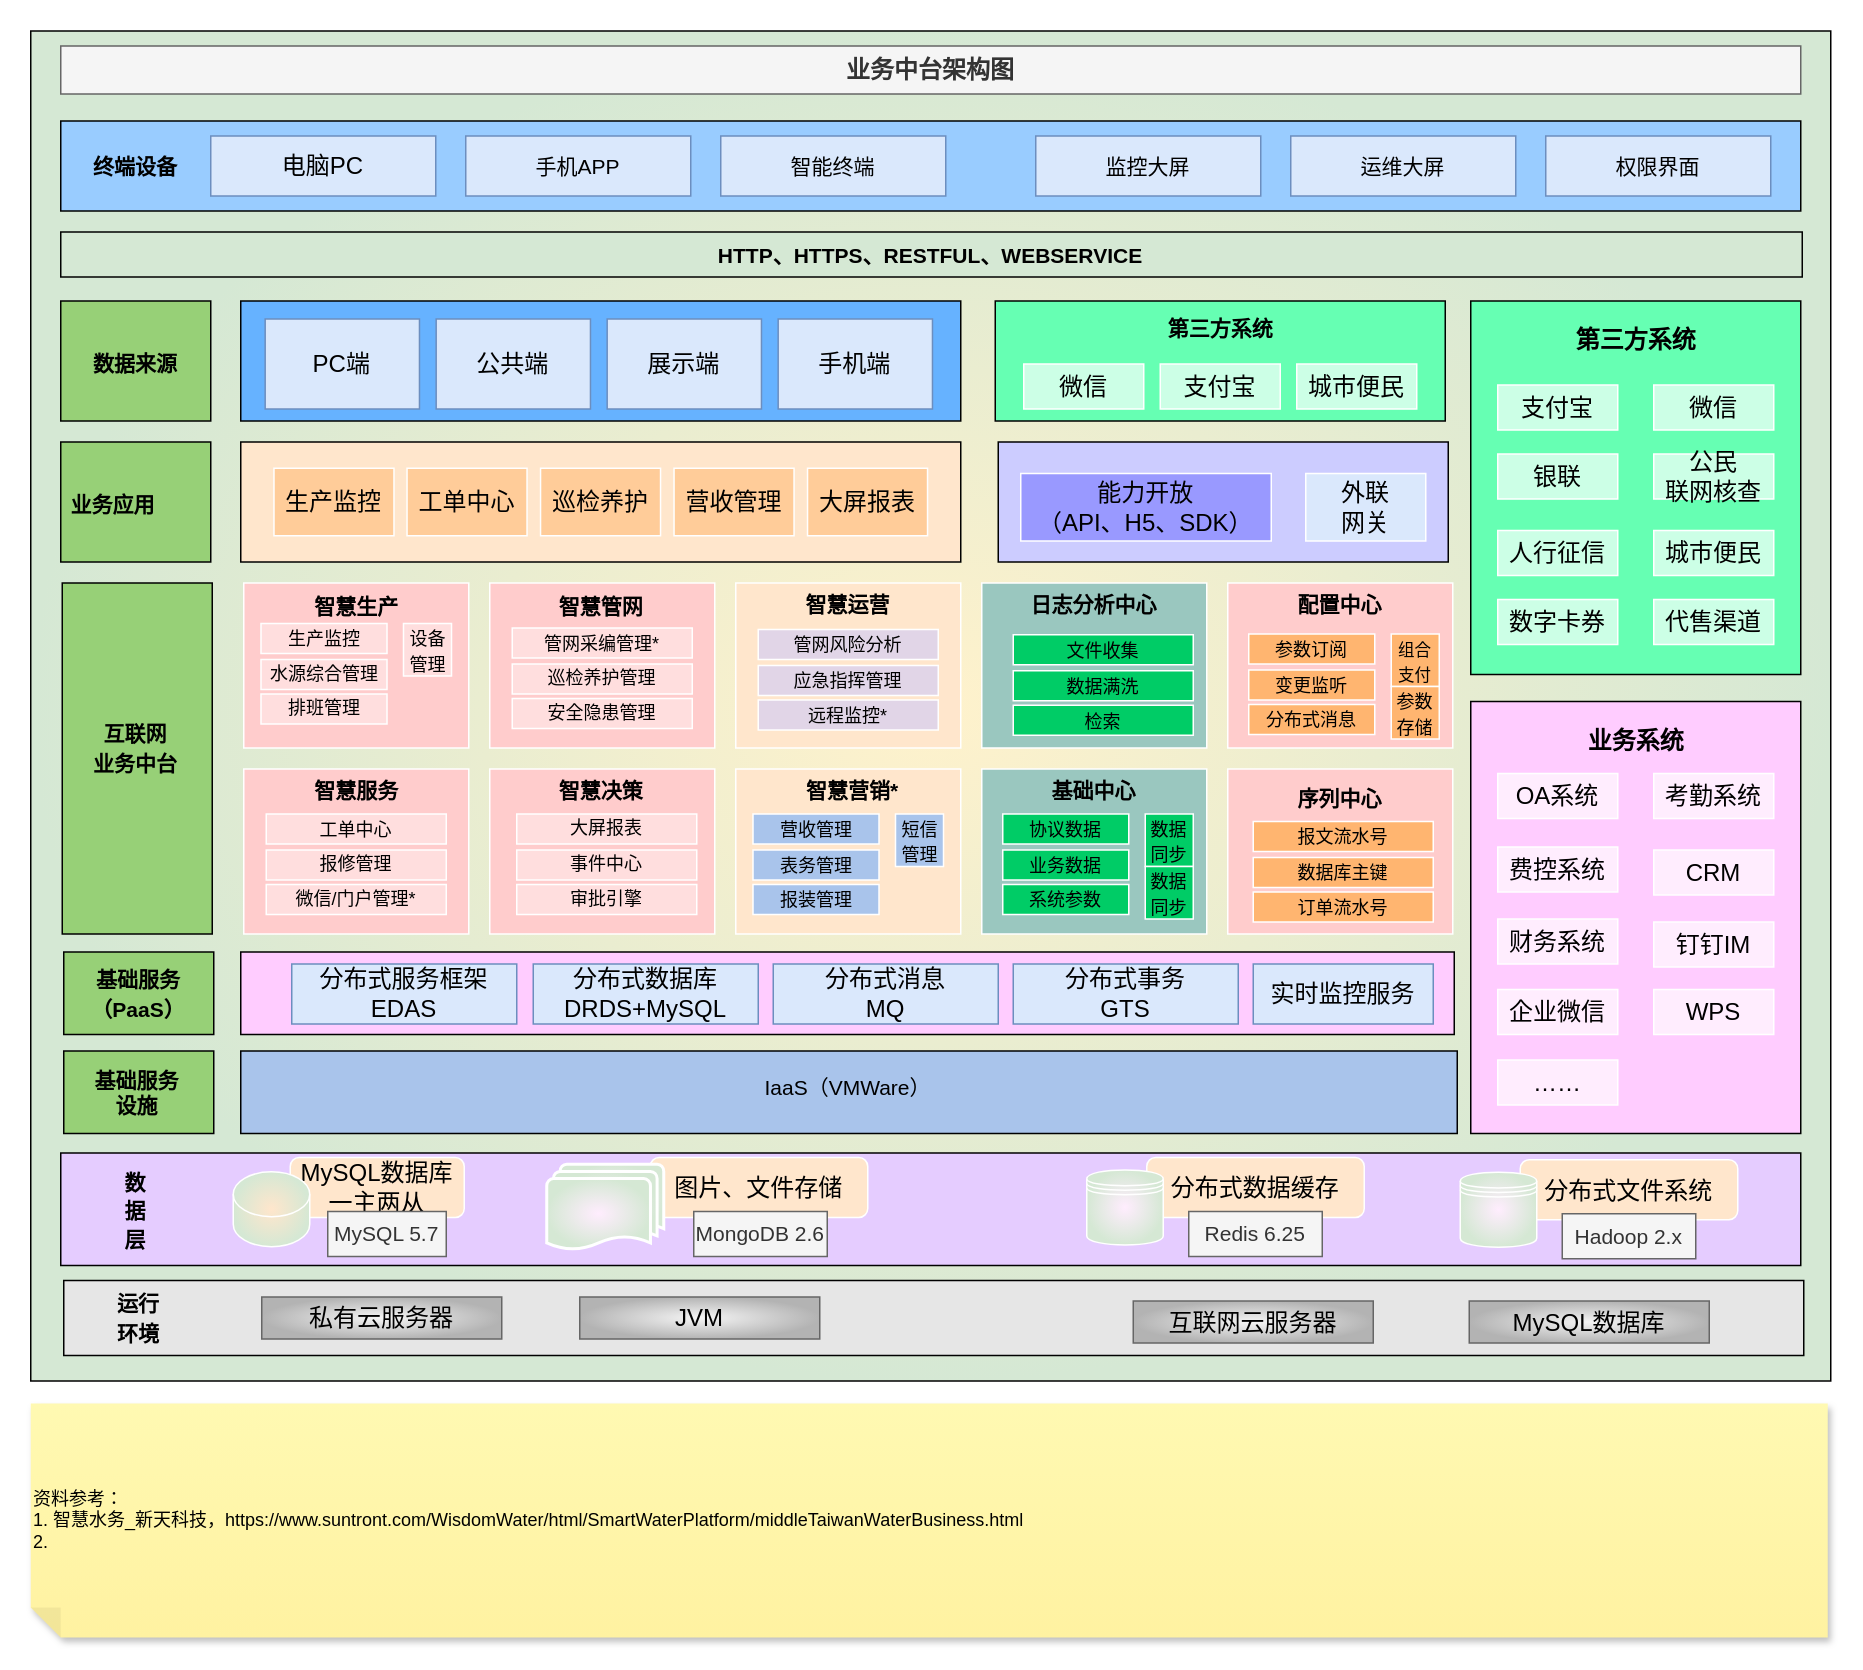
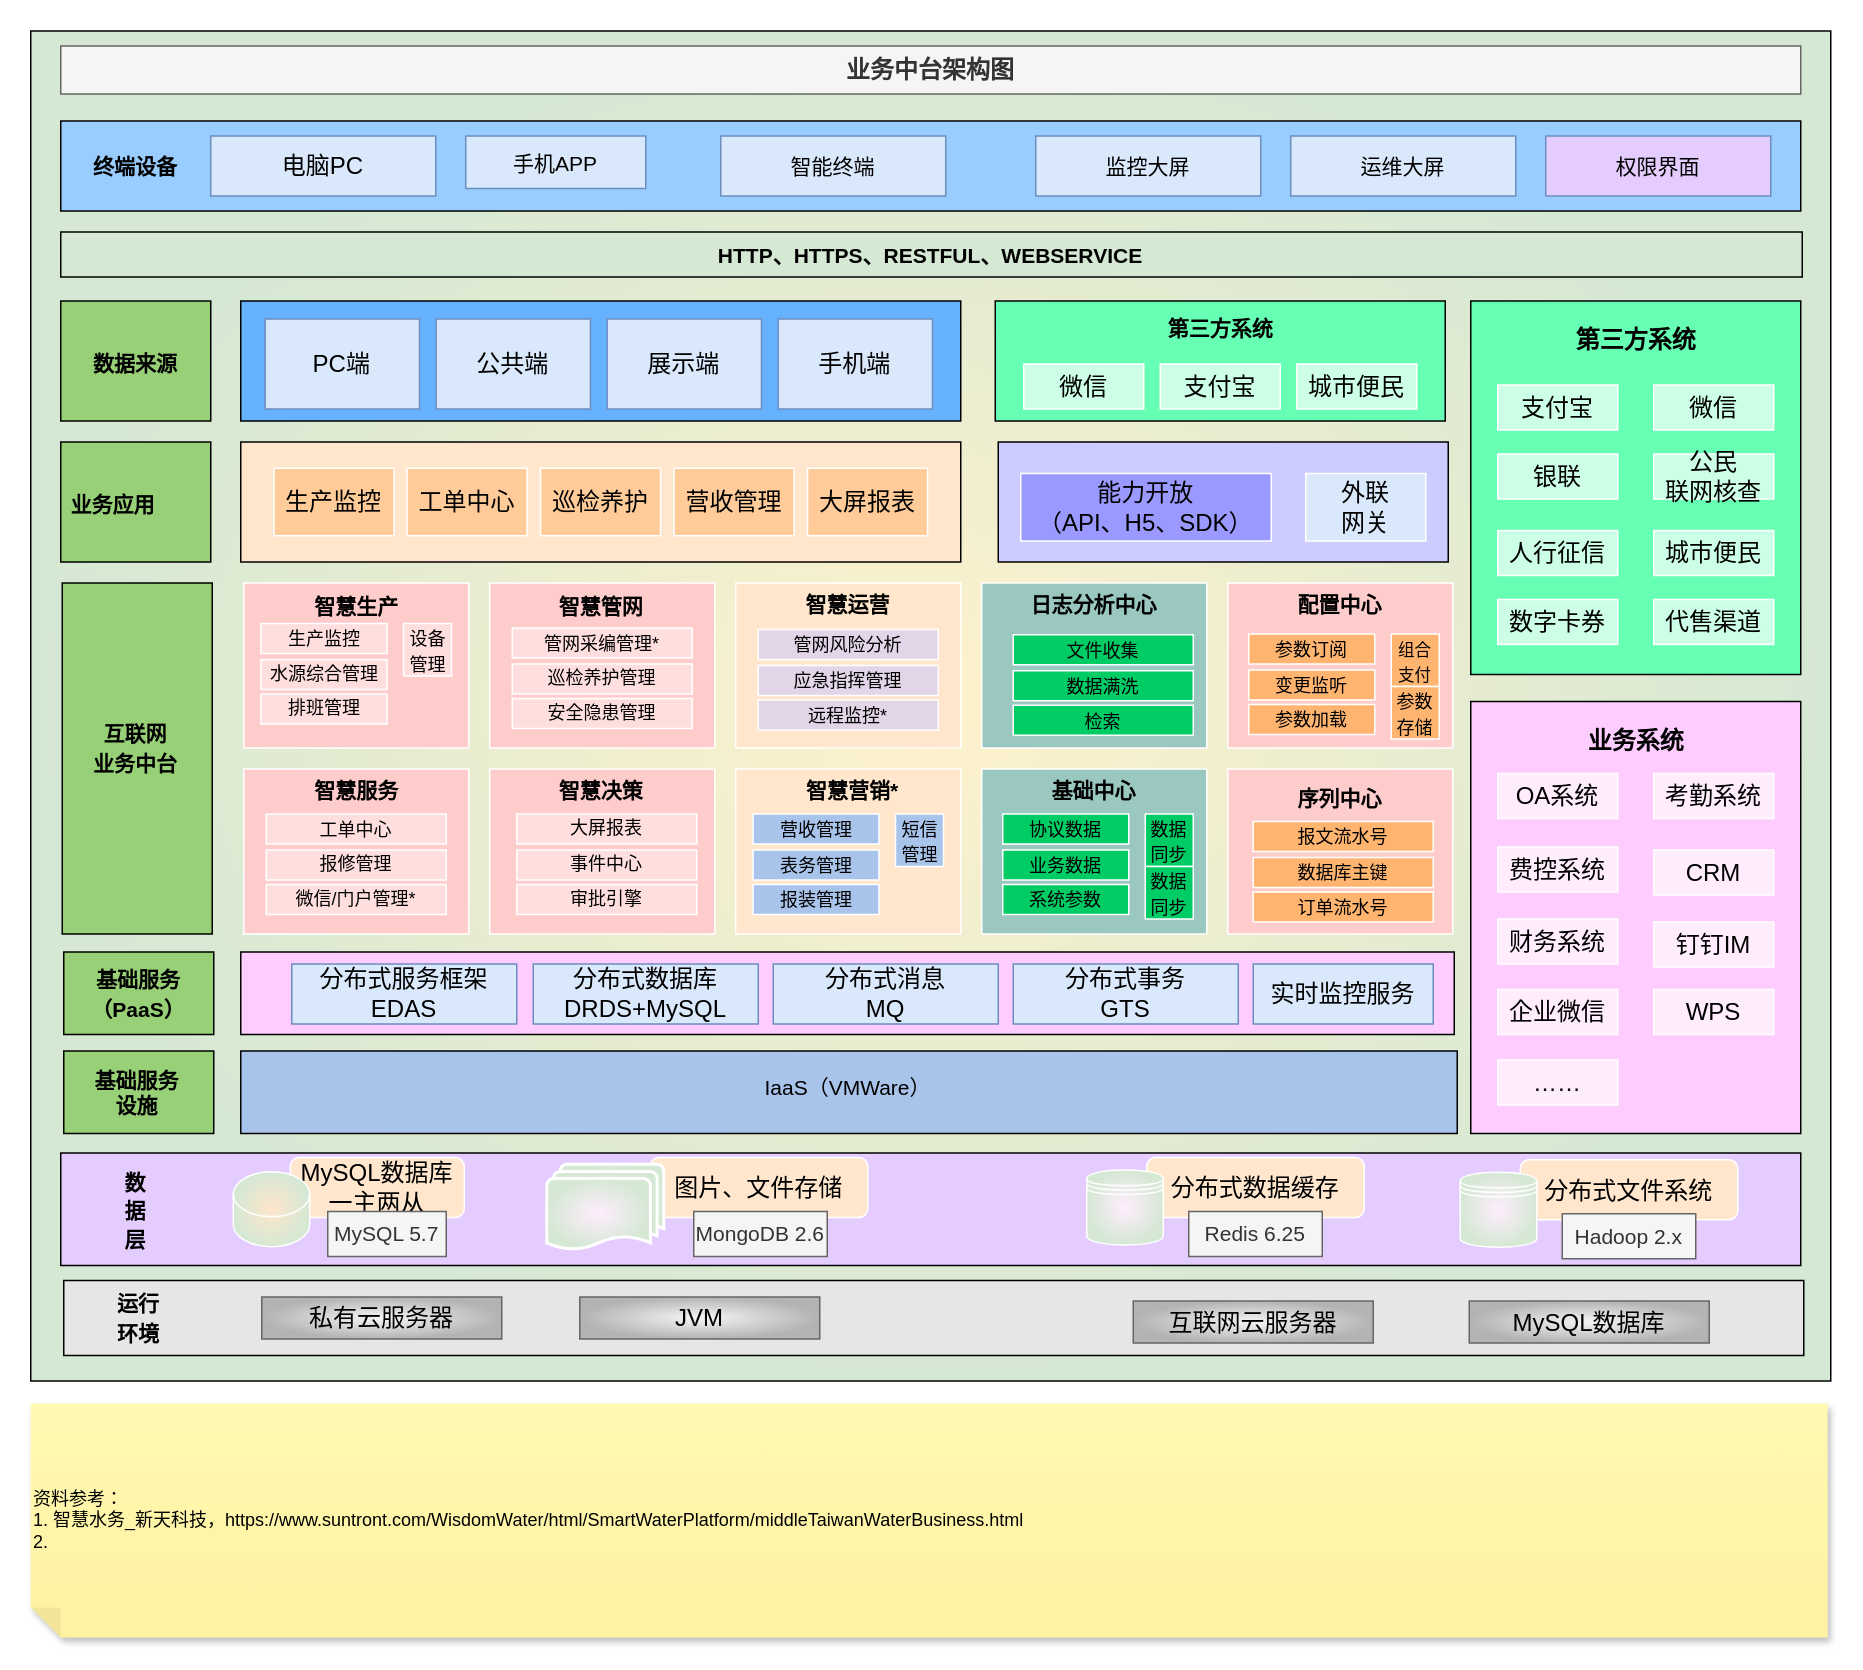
node "手机APP": size 225x60 -> 180x53
node "权限界面": fillcolor #dae8fc -> #e5ccff
node "分布式消息": label "分布式消息" -> "参数加载"
